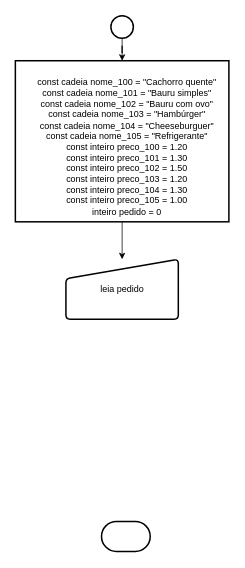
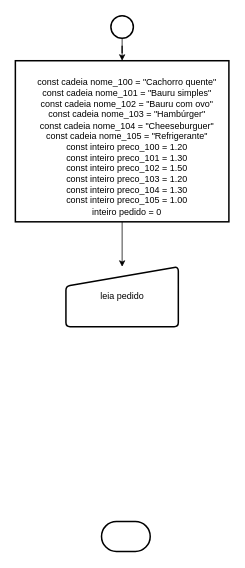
node "leia pedido": moved (122, 289) -> (122, 297)
